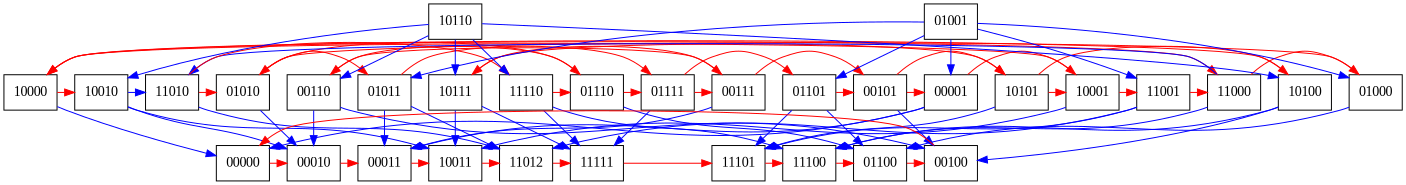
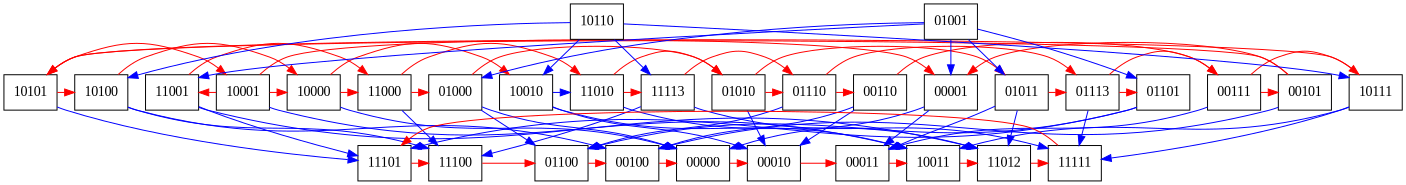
edge "11000" -> "11010": color blue -> red
edge "00001" -> "10001": reversed
edge "10110" -> "00110": removed
node "11110": label "11110" -> "11113"
node "01111": label "01111" -> "01113"
edge "01101" -> "00101": removed
edge "01000" -> "00000": added
